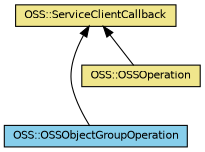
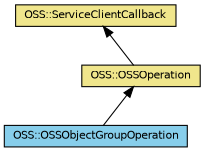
edge "OSS::OSSObjectGroupOperation" -> "OSS::ServiceClientCallback": now "OSS::OSSObjectGroupOperation" -> "OSS::OSSOperation"
